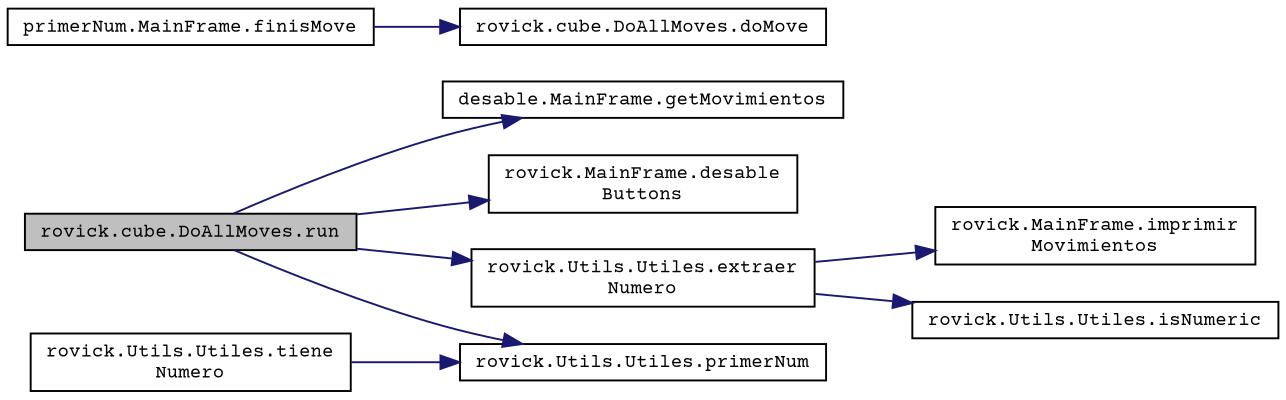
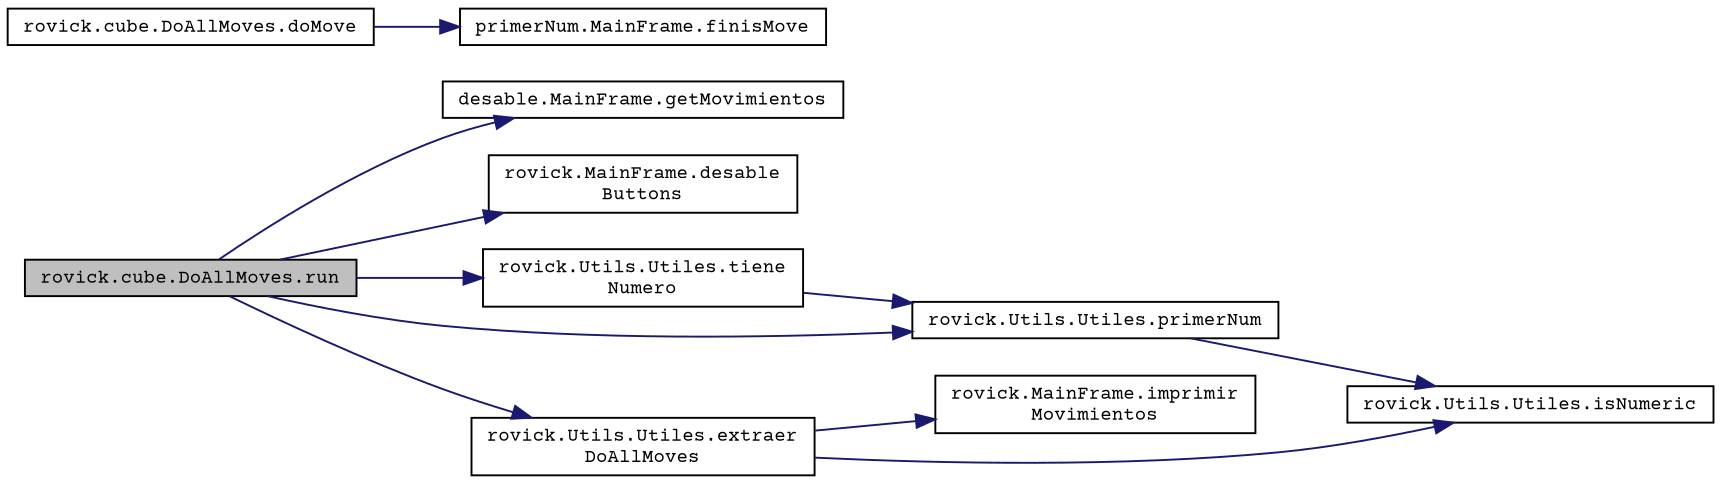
edge "primerNum.MainFrame.finisMove" -> "rovick.cube.DoAllMoves.doMove": reversed
edge "rovick.cube.DoAllMoves.run" -> "rovick.Utils.Utiles.tiene Numero": added
node "rovick.Utils.Utiles.extraer Numero": label "rovick.Utils.Utiles.extraer Numero" -> "rovick.Utils.Utiles.extraer DoAllMoves"
edge "rovick.Utils.Utiles.primerNum" -> "rovick.Utils.Utiles.isNumeric": added
